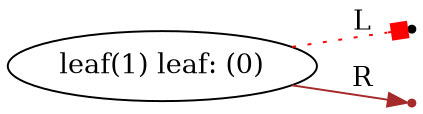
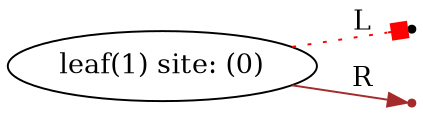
node "leaf(1) leaf: (0)": label "leaf(1) leaf: (0)" -> "leaf(1) site: (0)"
